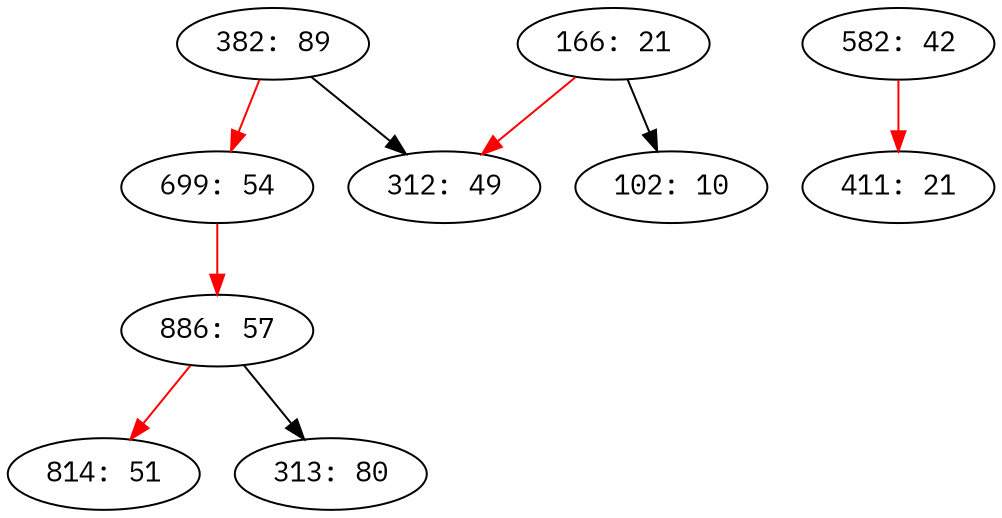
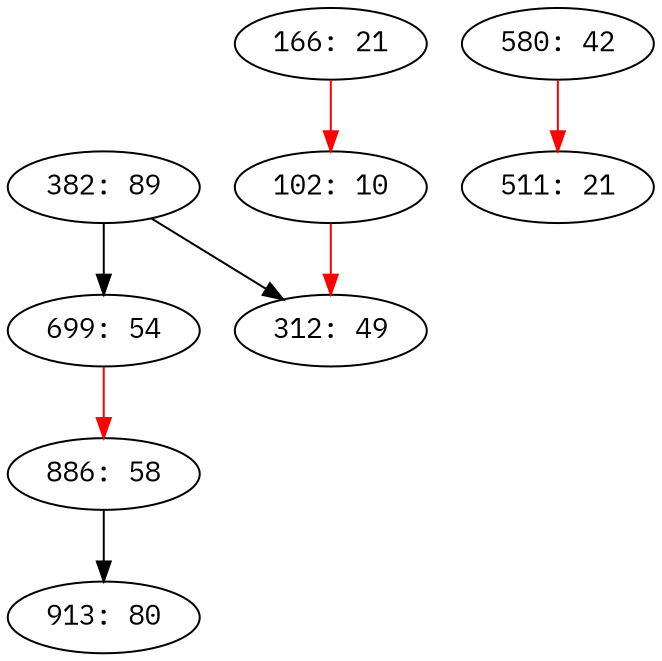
node "582: 42": label "582: 42" -> "580: 42"
edge "382: 89" -> "699: 54": color red -> black
edge "166: 21" -> "102: 10": color black -> red
edge "166: 21" -> "312: 49": now "102: 10" -> "312: 49"
node "411: 21": label "411: 21" -> "511: 21"
node "886: 57": label "886: 57" -> "886: 58"
node "814: 51": removed
node "313: 80": label "313: 80" -> "913: 80"
